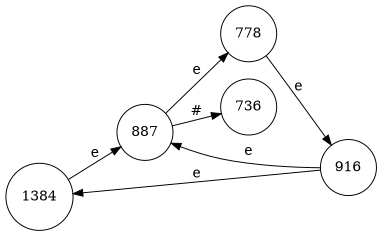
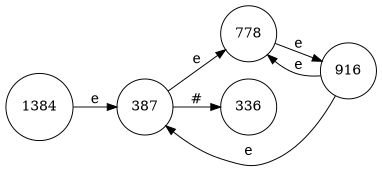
node "736": label "736" -> "336"
node "887": label "887" -> "387"
edge "916" -> "1384": now "916" -> "778"
